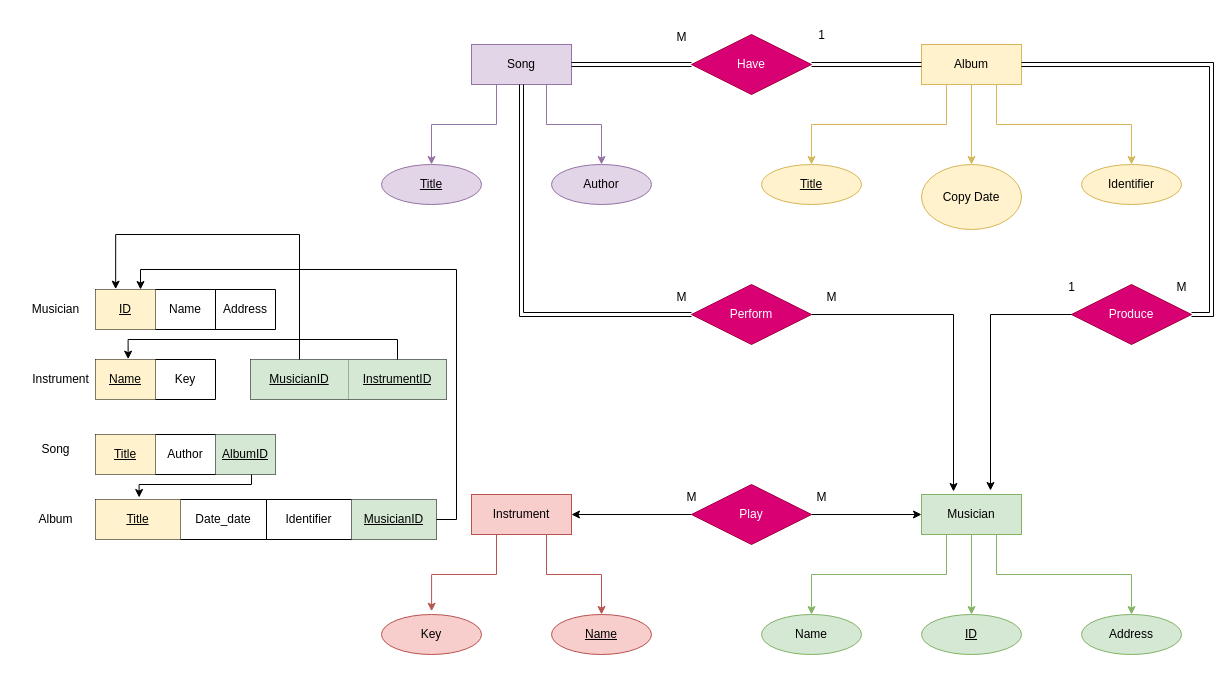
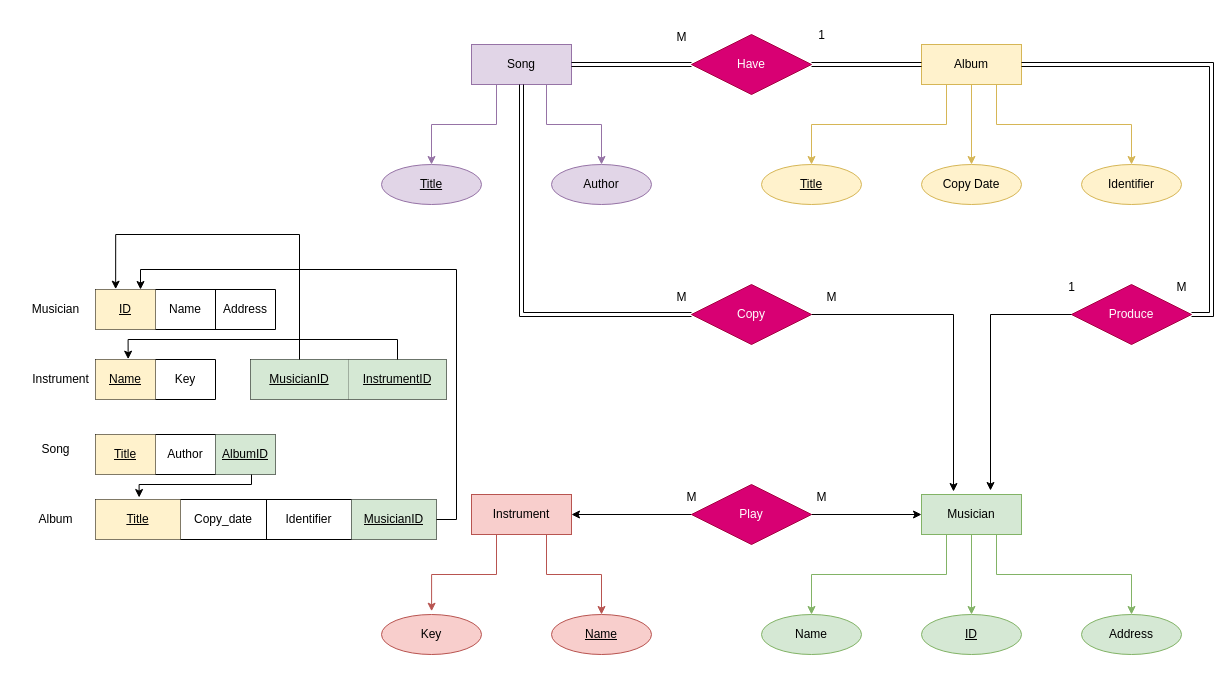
node "Copy Date": size 100x65 -> 100x40
node "Perform": label "Perform" -> "Copy"
node "Date_date": label "Date_date" -> "Copy_date"
